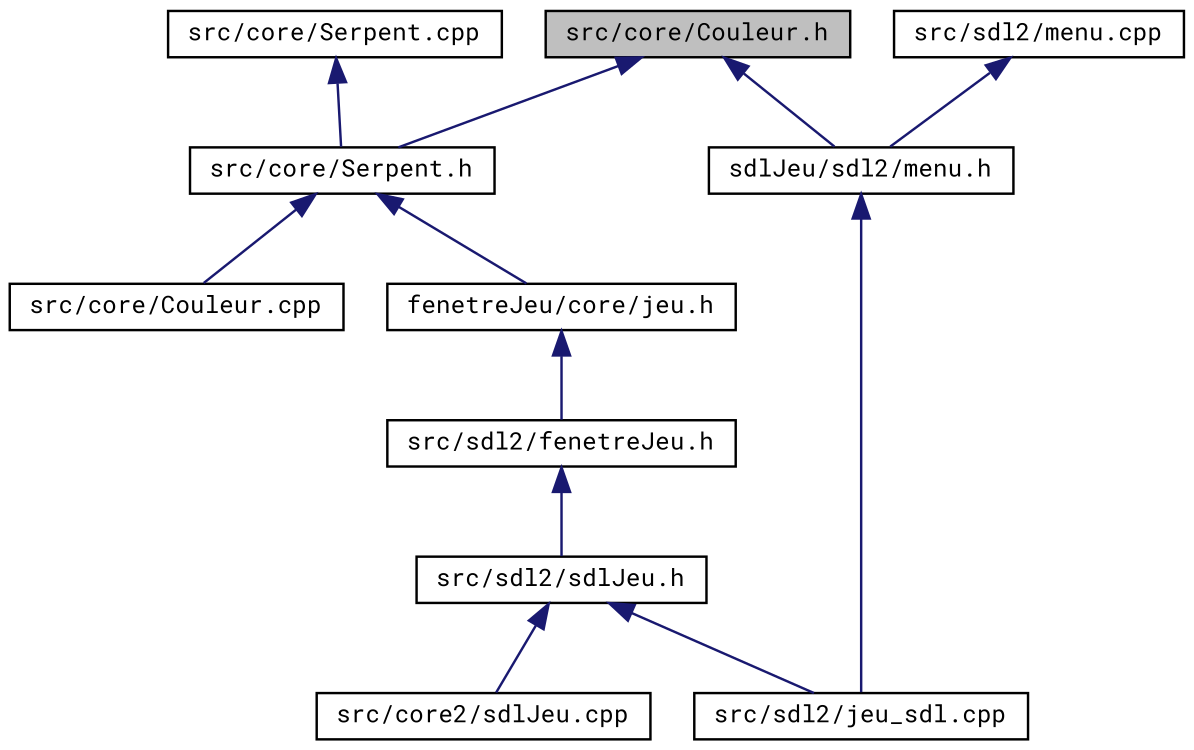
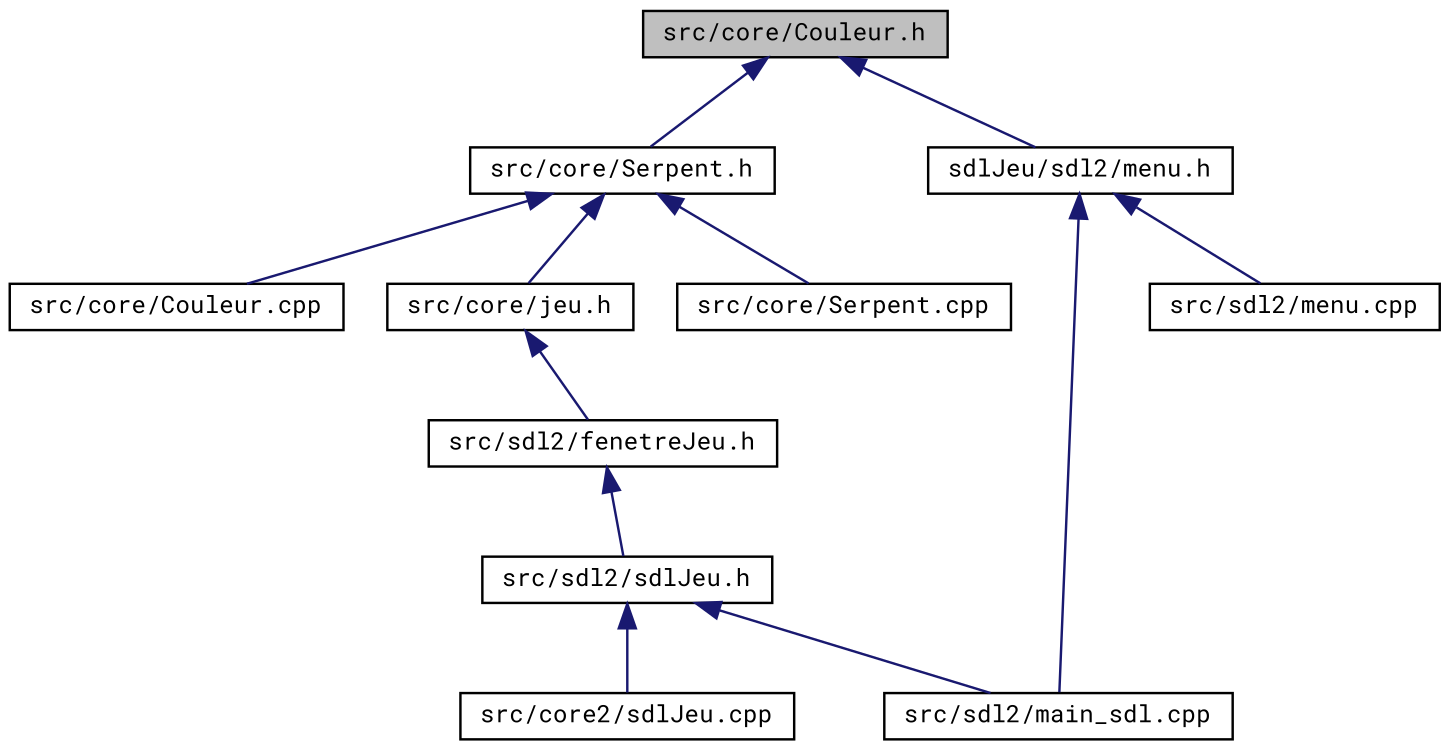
edge "sdlJeu/sdl2/menu.h" -> "src/sdl2/menu.cpp": reversed
edge "src/core/Serpent.h" -> "src/core/Serpent.cpp": reversed
node "fenetreJeu/core/jeu.h": label "fenetreJeu/core/jeu.h" -> "src/core/jeu.h"
node "src/sdl2/jeu_sdl.cpp": label "src/sdl2/jeu_sdl.cpp" -> "src/sdl2/main_sdl.cpp"
